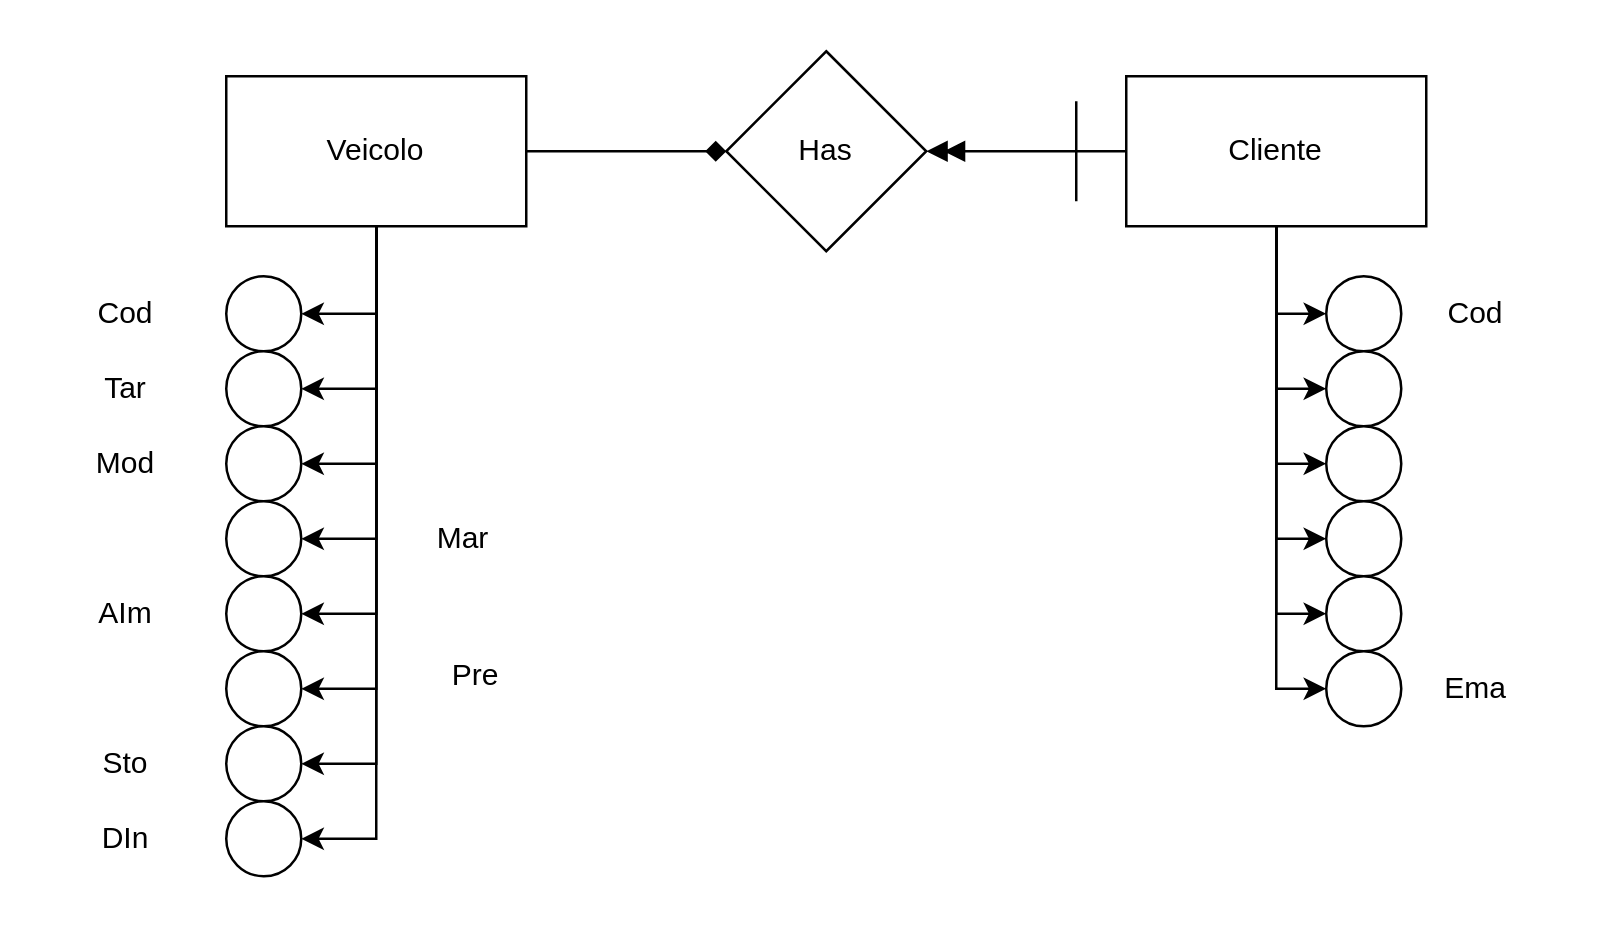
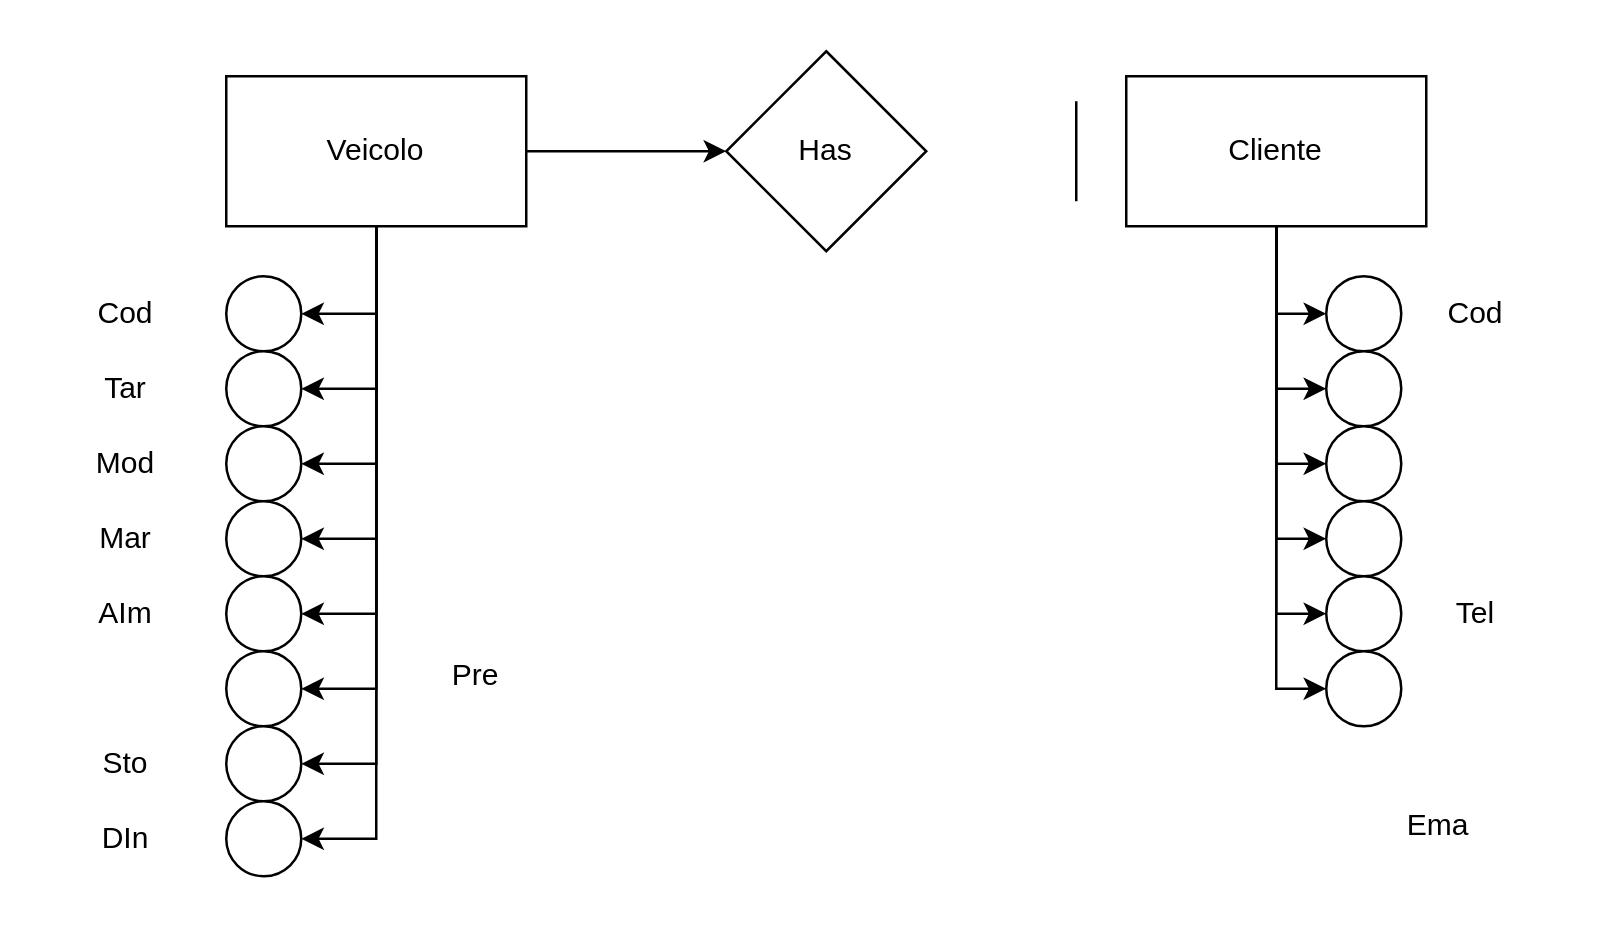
edge "Veicolo" -> "Has": arrowhead diamond -> classic
edge "Cliente" -> "Has": removed
node "Mar": moved (464, 539) -> (126, 539)
node "Tel": added
node "Ema": moved (1476, 689) -> (1439, 826)
